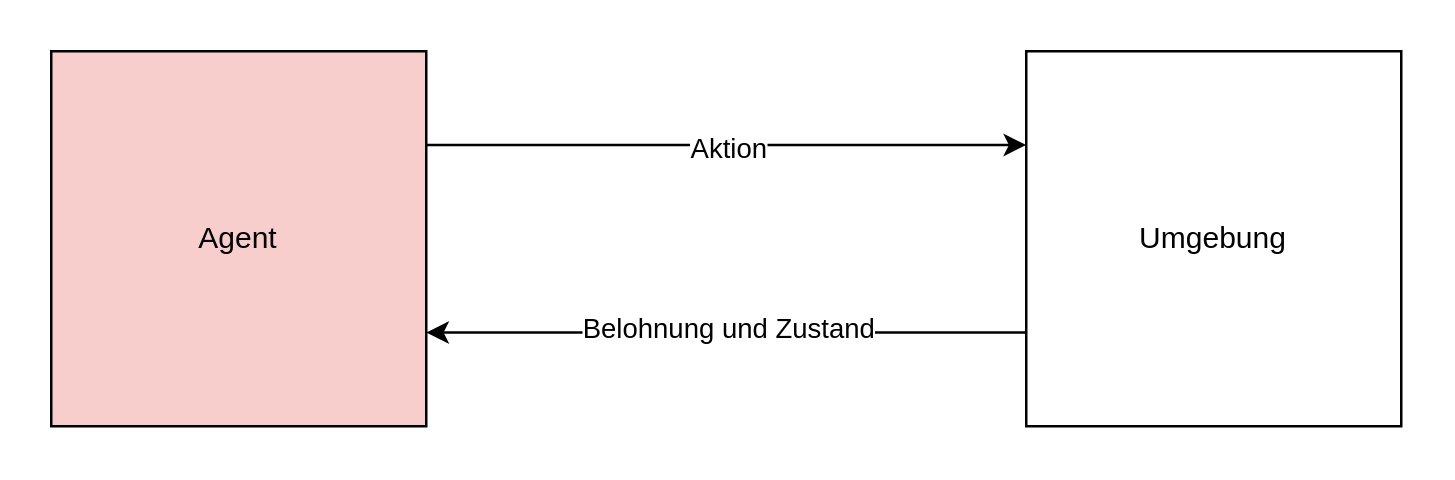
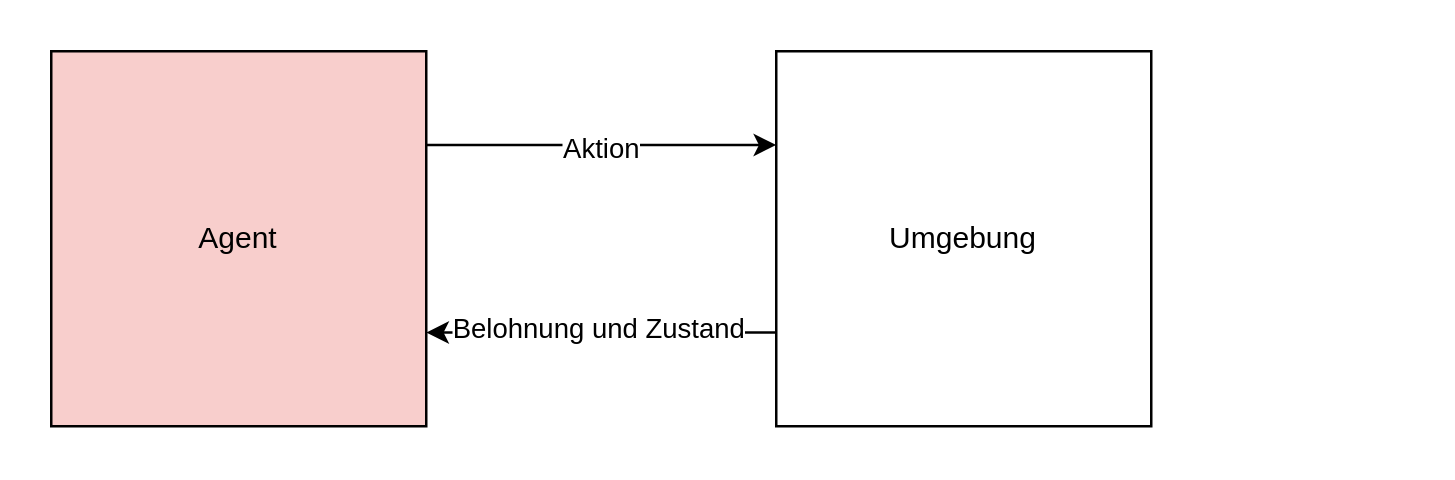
node "Umgebung": moved (1214, 239) -> (964, 239)
